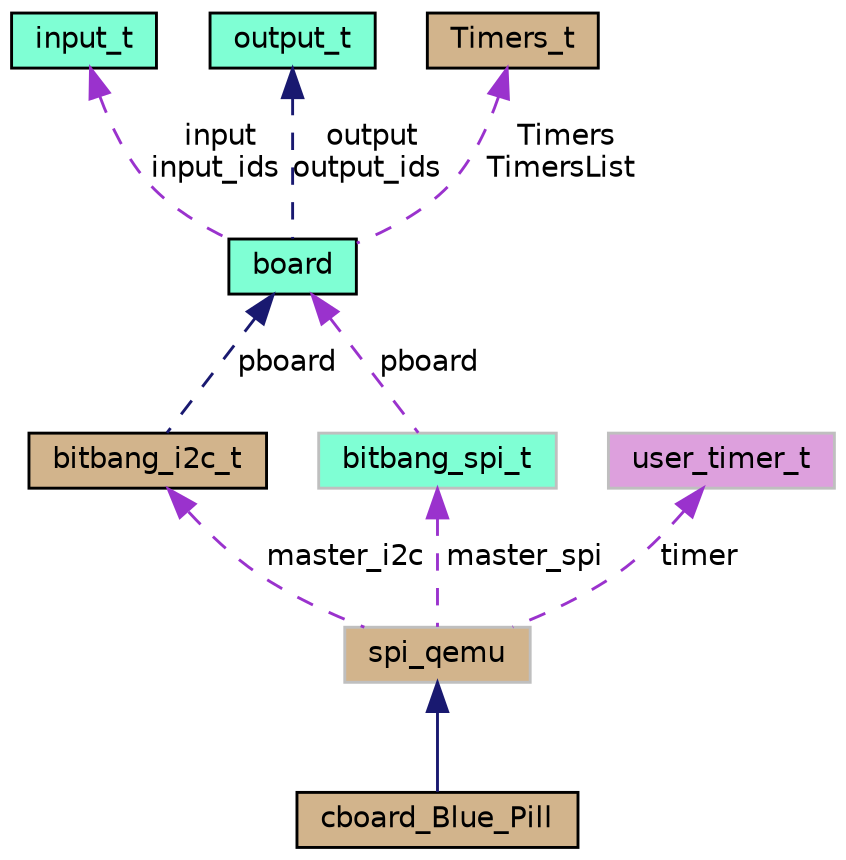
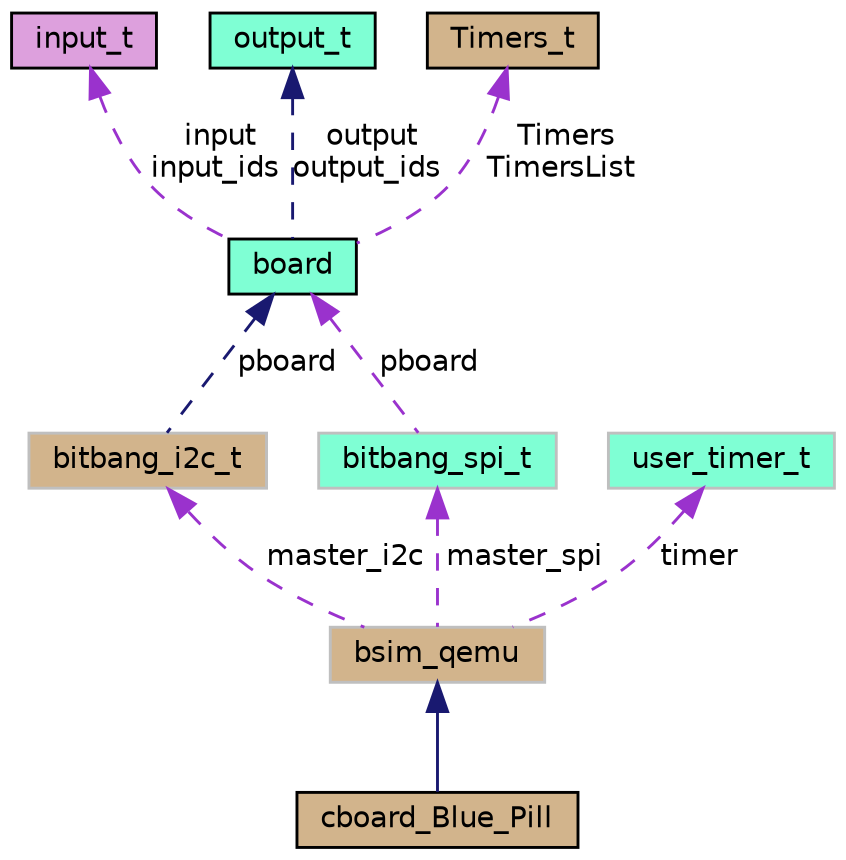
node "input_t": fillcolor aquamarine -> plum
node "bitbang_i2c_t": color black -> grey75
node "user_timer_t": fillcolor plum -> aquamarine
node "spi_qemu": label "spi_qemu" -> "bsim_qemu"
